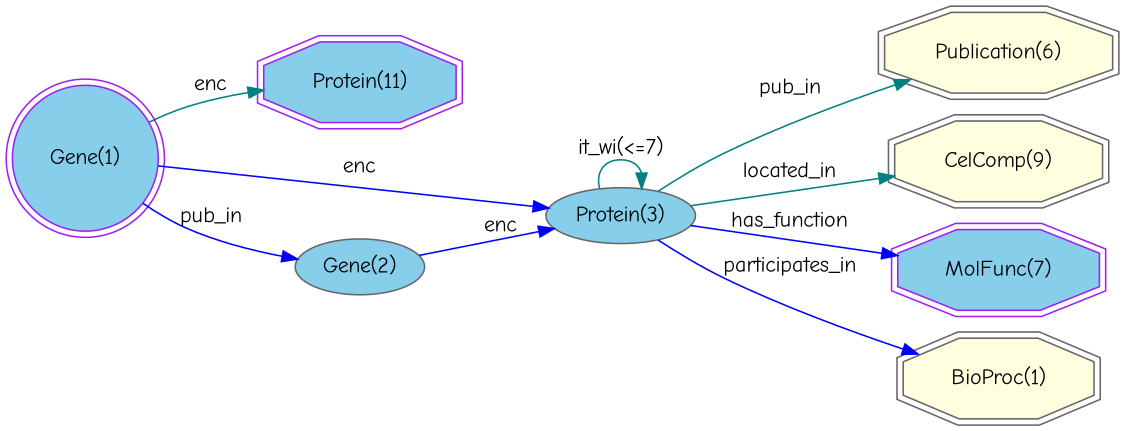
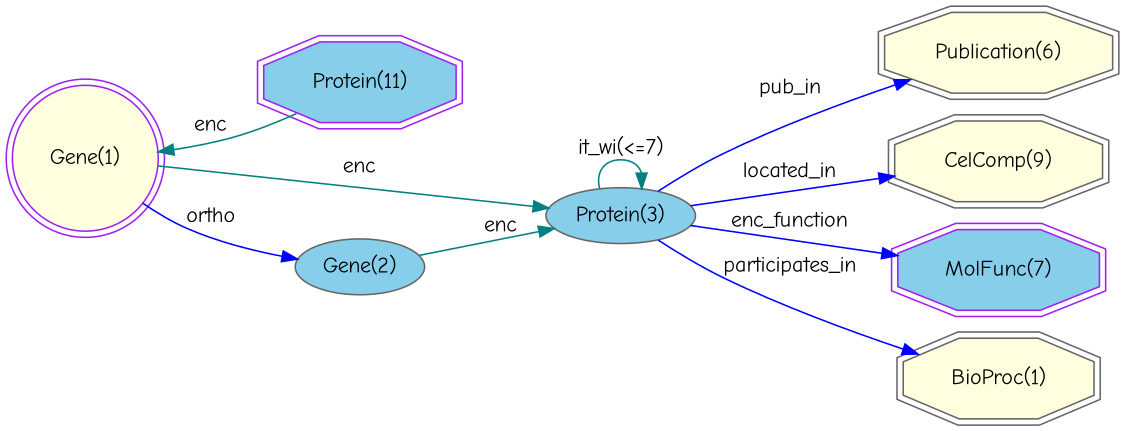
edge "Gene(1)" -> "Protein(11)": reversed
edge "Protein(3)" -> "Publication(6)": color teal -> blue
node "Gene(1)": fillcolor skyblue -> lightyellow
edge "Gene(1)" -> "Protein(3)": color blue -> teal
edge "Protein(3)" -> "CelComp(9)": color teal -> blue
edge "Gene(1)" -> "Gene(2)": label "pub_in" -> "ortho"
edge "Protein(3)" -> "MolFunc(7)": label "has_function" -> "enc_function"
edge "Gene(2)" -> "Protein(3)": color blue -> teal
